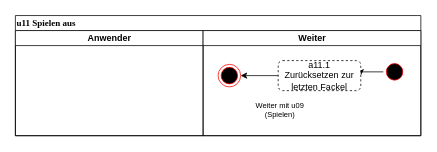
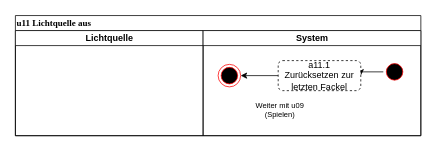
node "u11 Spielen aus": label "u11 Spielen aus" -> "u11 Lichtquelle aus"
node "Anwender": label "Anwender" -> "Lichtquelle"
node "Weiter": label "Weiter" -> "System"
